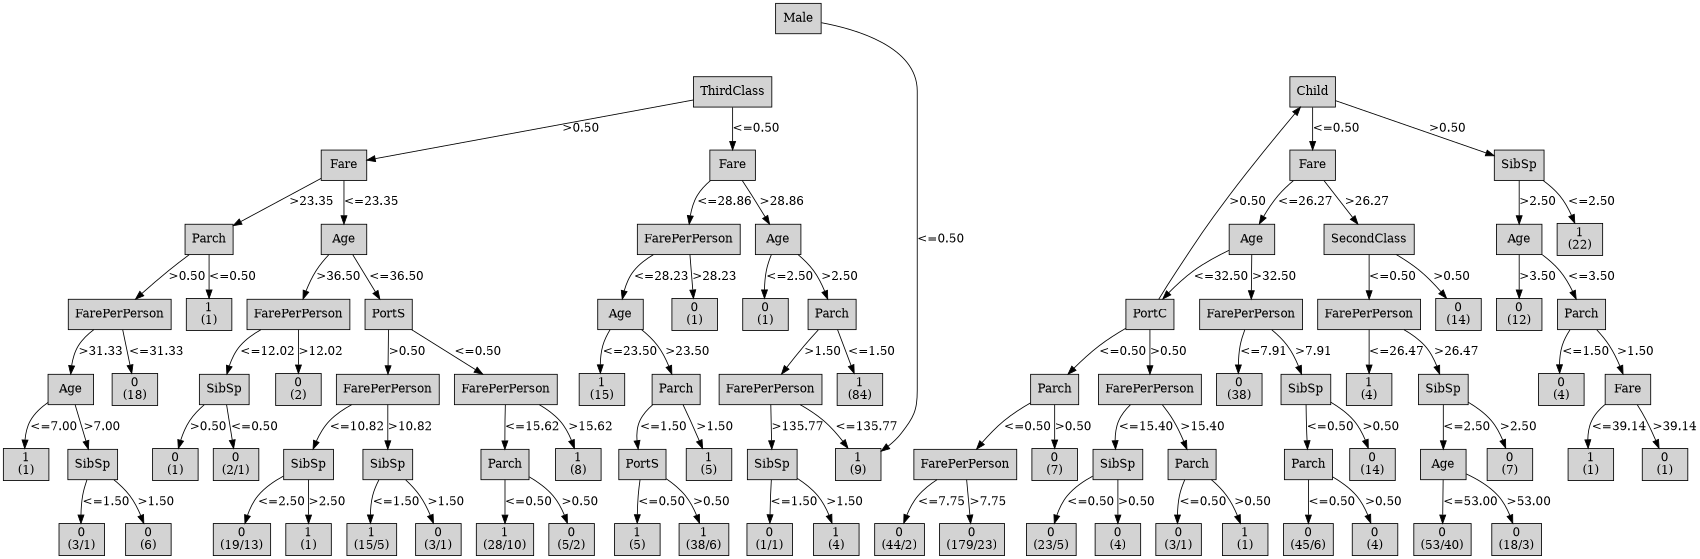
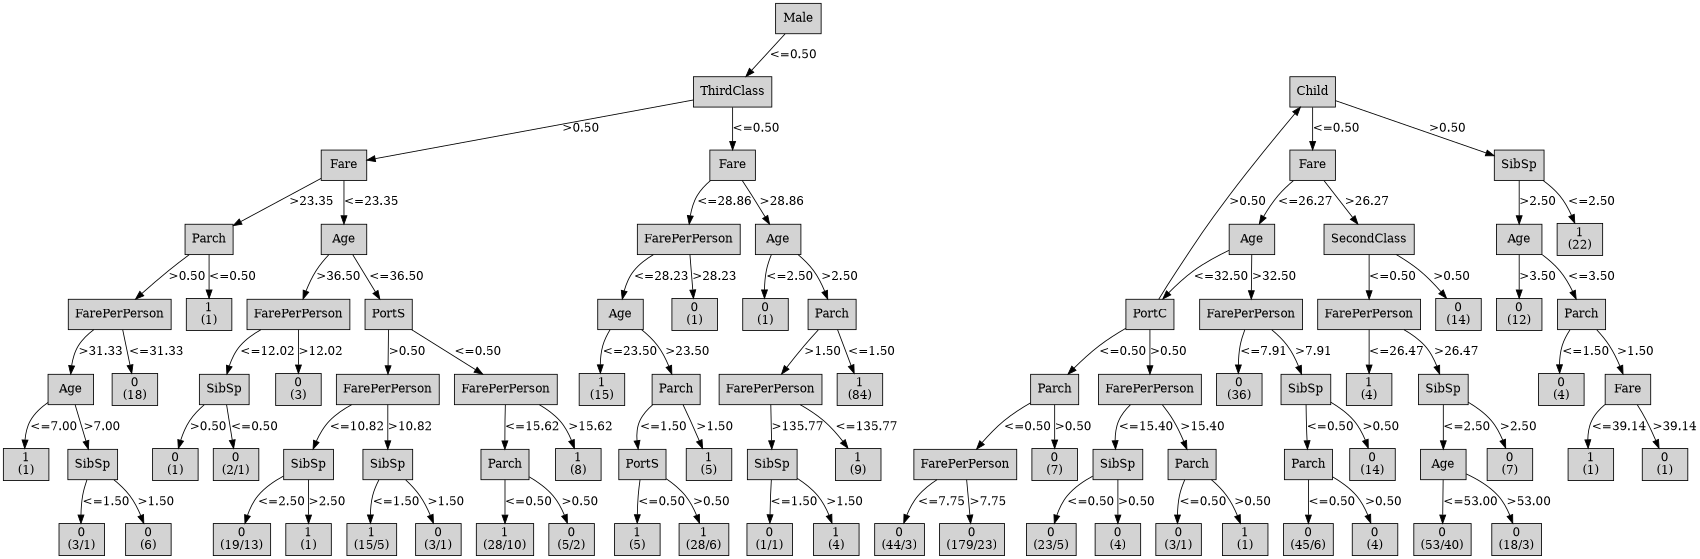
edge "Male" -> "1 (9)": now "Male" -> "ThirdClass"
node "0 (2)": label "0 (2)" -> "0 (3)"
node "0 (38)": label "0 (38)" -> "0 (36)"
node "1 (38/6)": label "1 (38/6)" -> "1 (28/6)"
node "0 (44/2)": label "0 (44/2)" -> "0 (44/3)"
